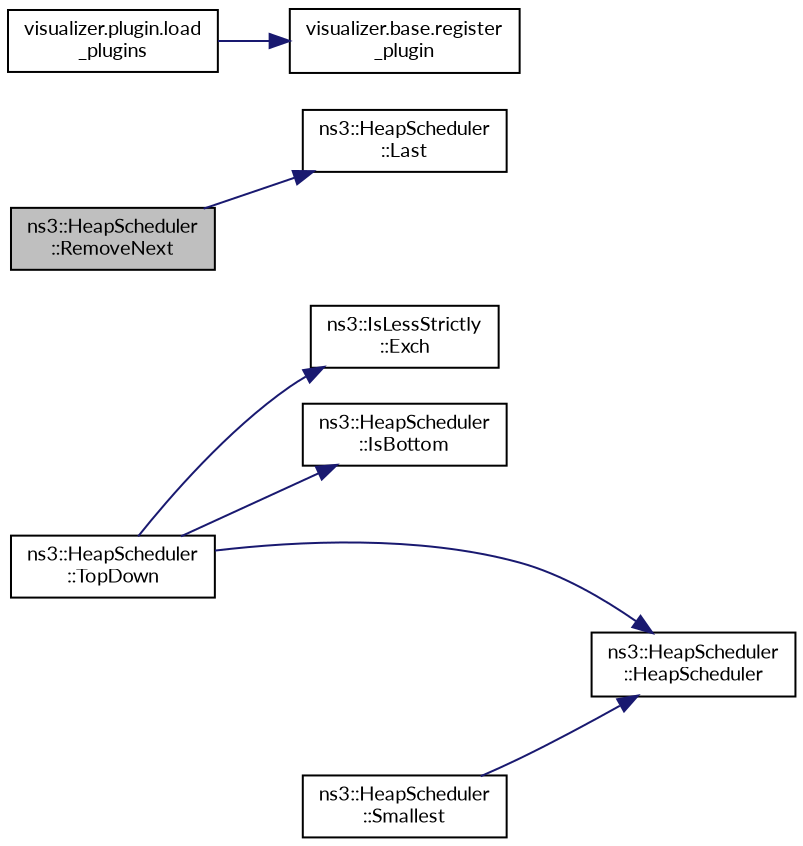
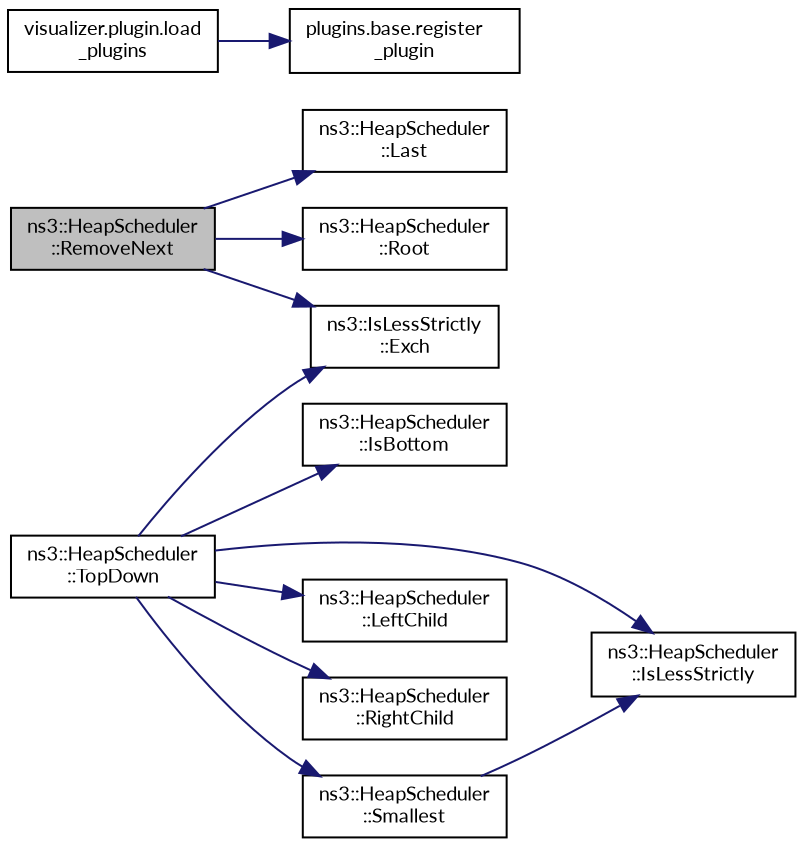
node "visualizer.base.register _plugin": label "visualizer.base.register _plugin" -> "plugins.base.register _plugin"
node "ns3::HeapScheduler ::Root": added
edge "ns3::HeapScheduler ::RemoveNext" -> "ns3::IsLessStrictly ::Exch": added
node "ns3::HeapScheduler ::LeftChild": added
node "ns3::HeapScheduler ::HeapScheduler": label "ns3::HeapScheduler ::HeapScheduler" -> "ns3::HeapScheduler ::IsLessStrictly"
edge "ns3::HeapScheduler ::TopDown" -> "ns3::HeapScheduler ::Smallest": added
node "ns3::HeapScheduler ::RightChild": added
